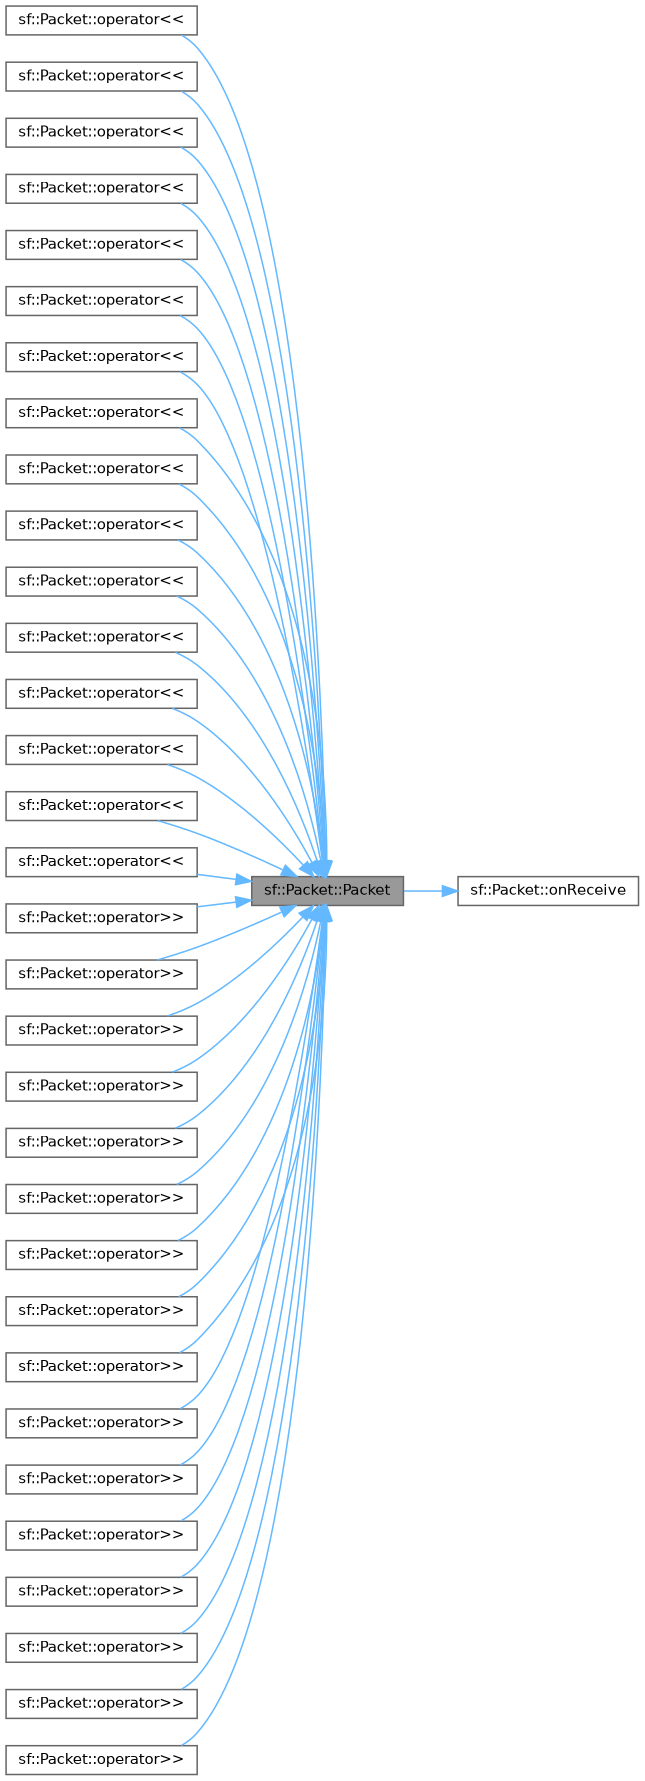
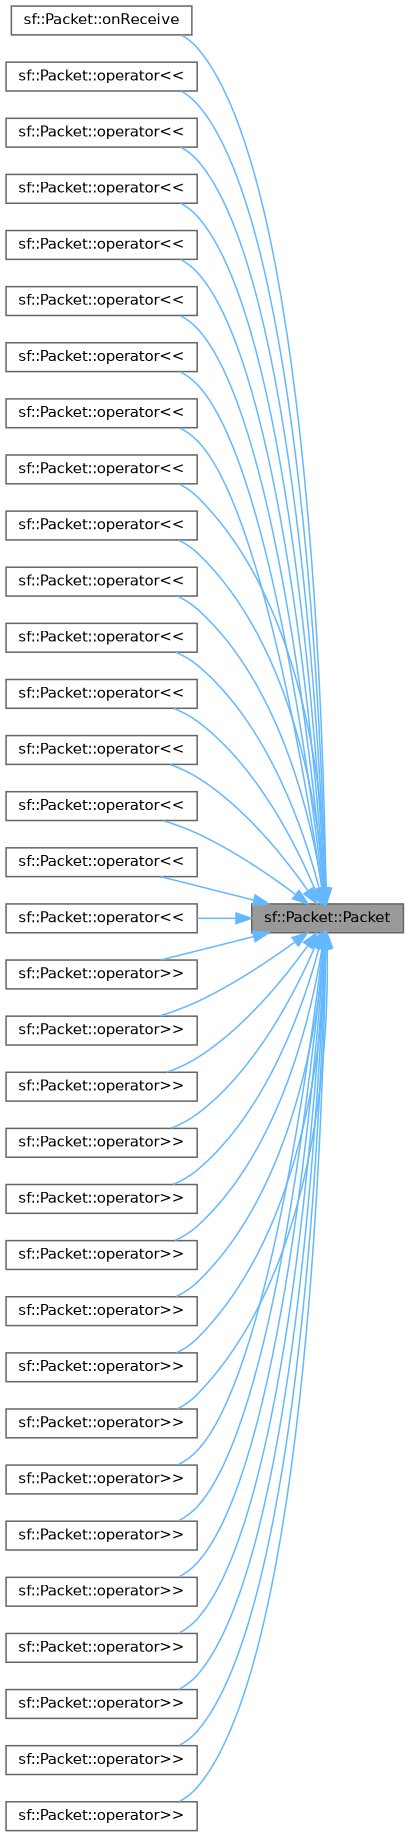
edge "sf::Packet::Packet" -> "sf::Packet::onReceive": reversed
